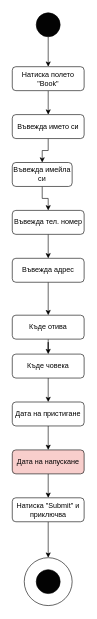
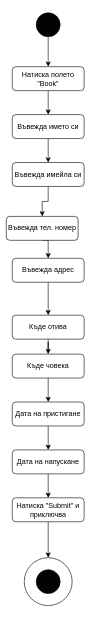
node "Въвежда имейла си": size 60x24 -> 72x24
node "Въвежда тел. номер": moved (48, 222) -> (42, 228)
node "Дата на напускане": fillcolor #f8cecc -> #ffffff
